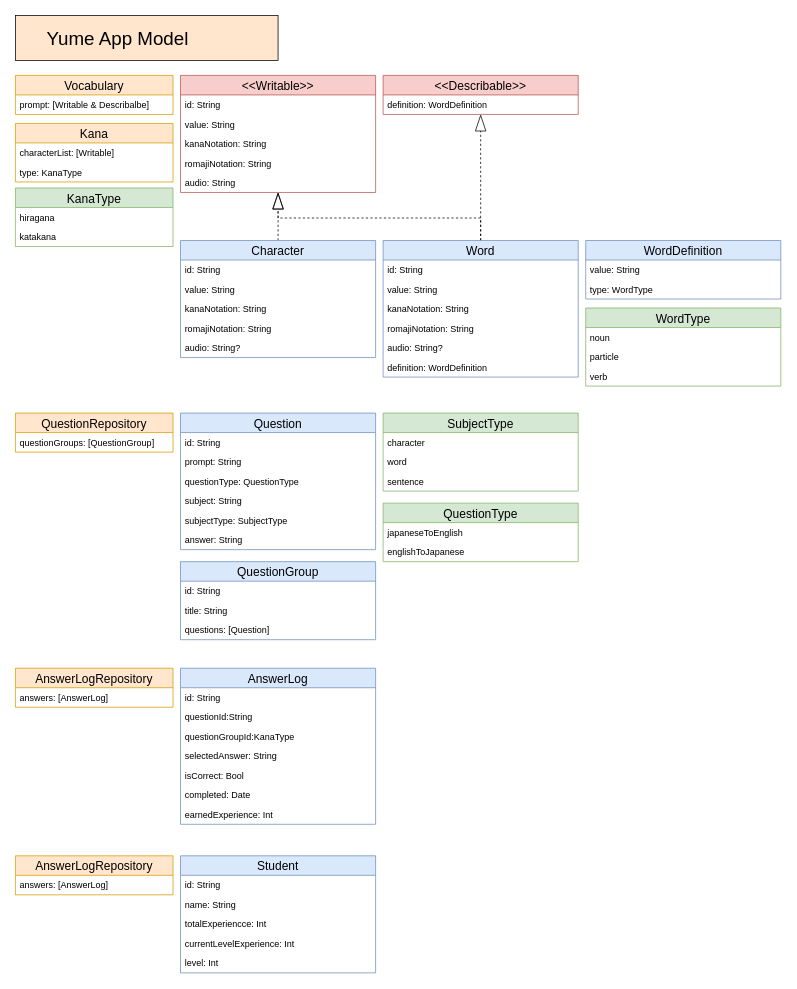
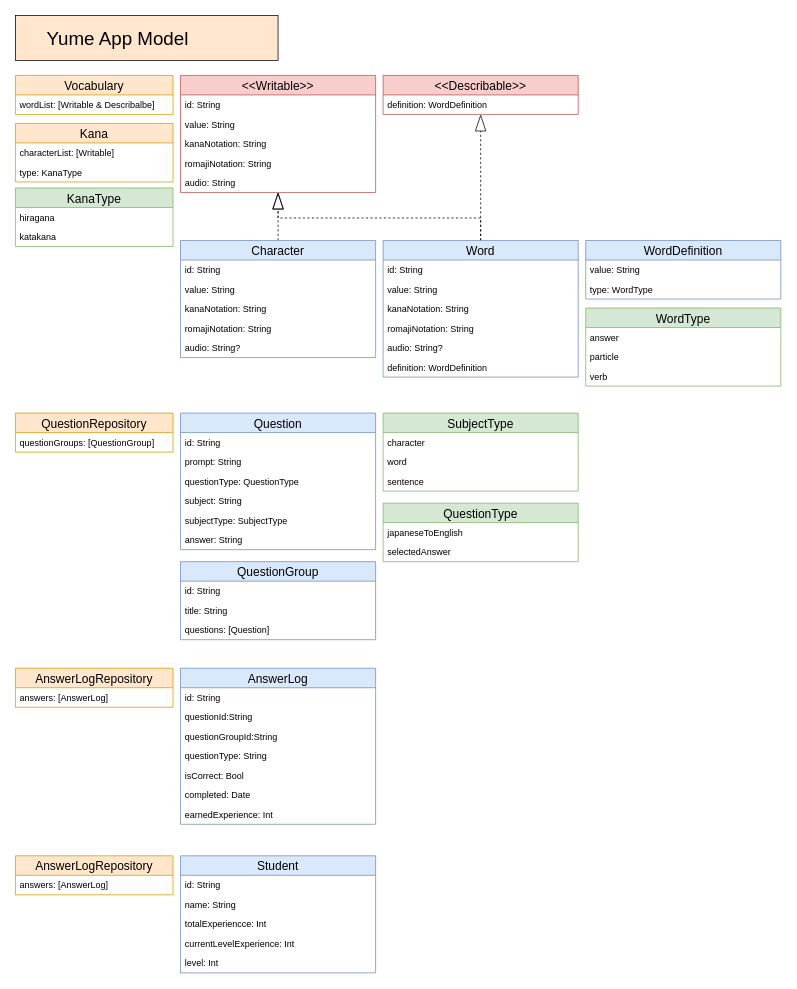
node "prompt: [Writable & Describalbe]": label "prompt: [Writable & Describalbe]" -> "wordList: [Writable & Describalbe]"
node "noun": label "noun" -> "answer"
node "englishToJapanese": label "englishToJapanese" -> "selectedAnswer"
node "questionGroupId:KanaType": label "questionGroupId:KanaType" -> "questionGroupId:String"
node "selectedAnswer: String": label "selectedAnswer: String" -> "questionType: String"
